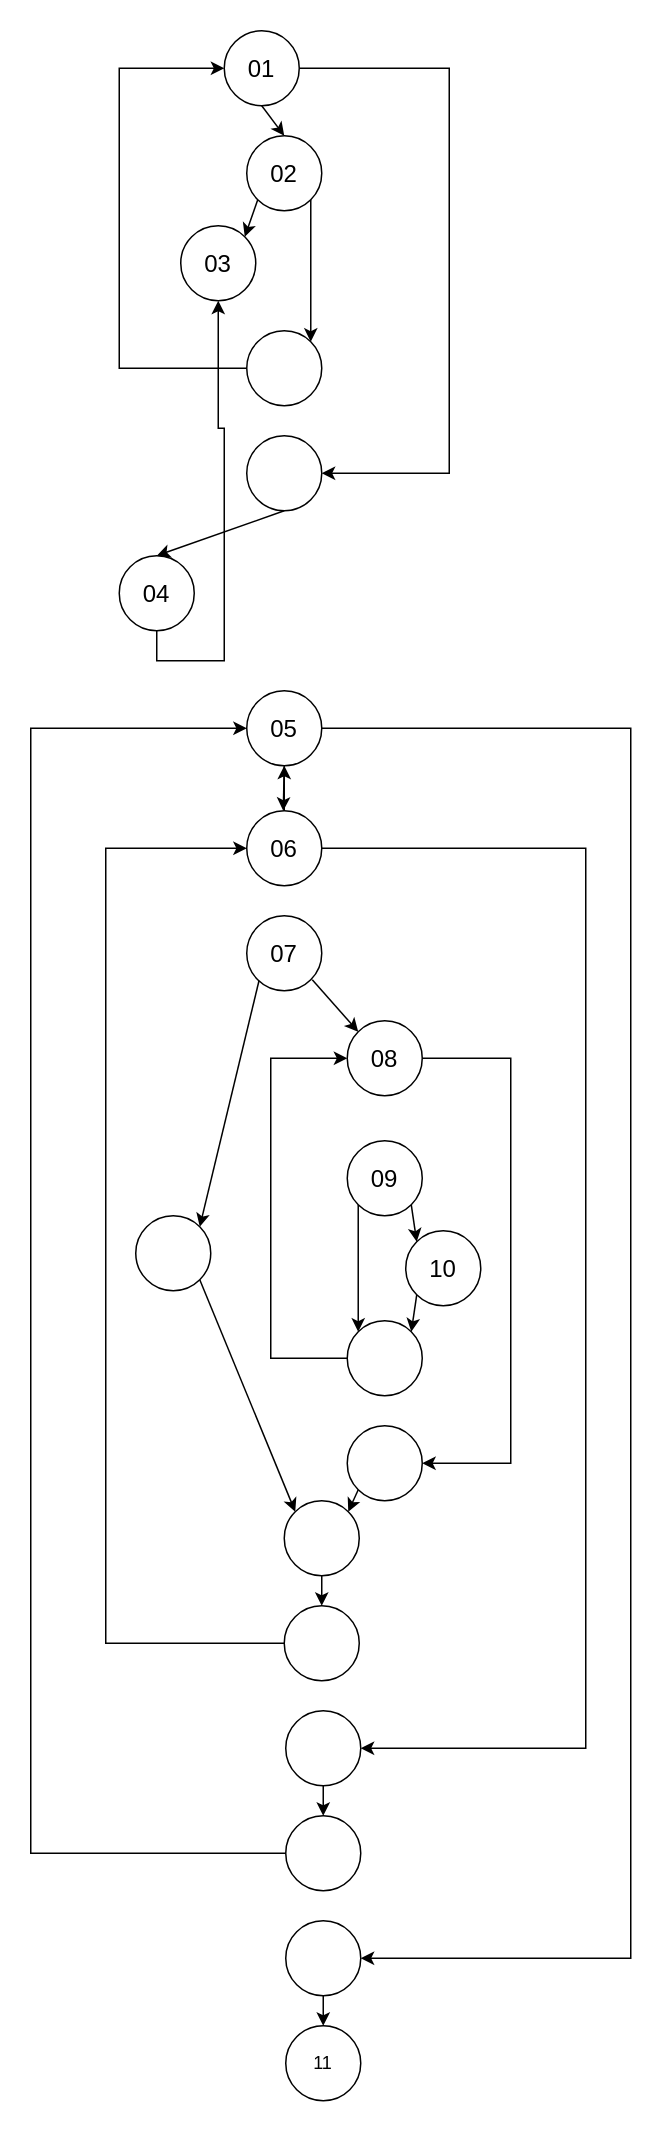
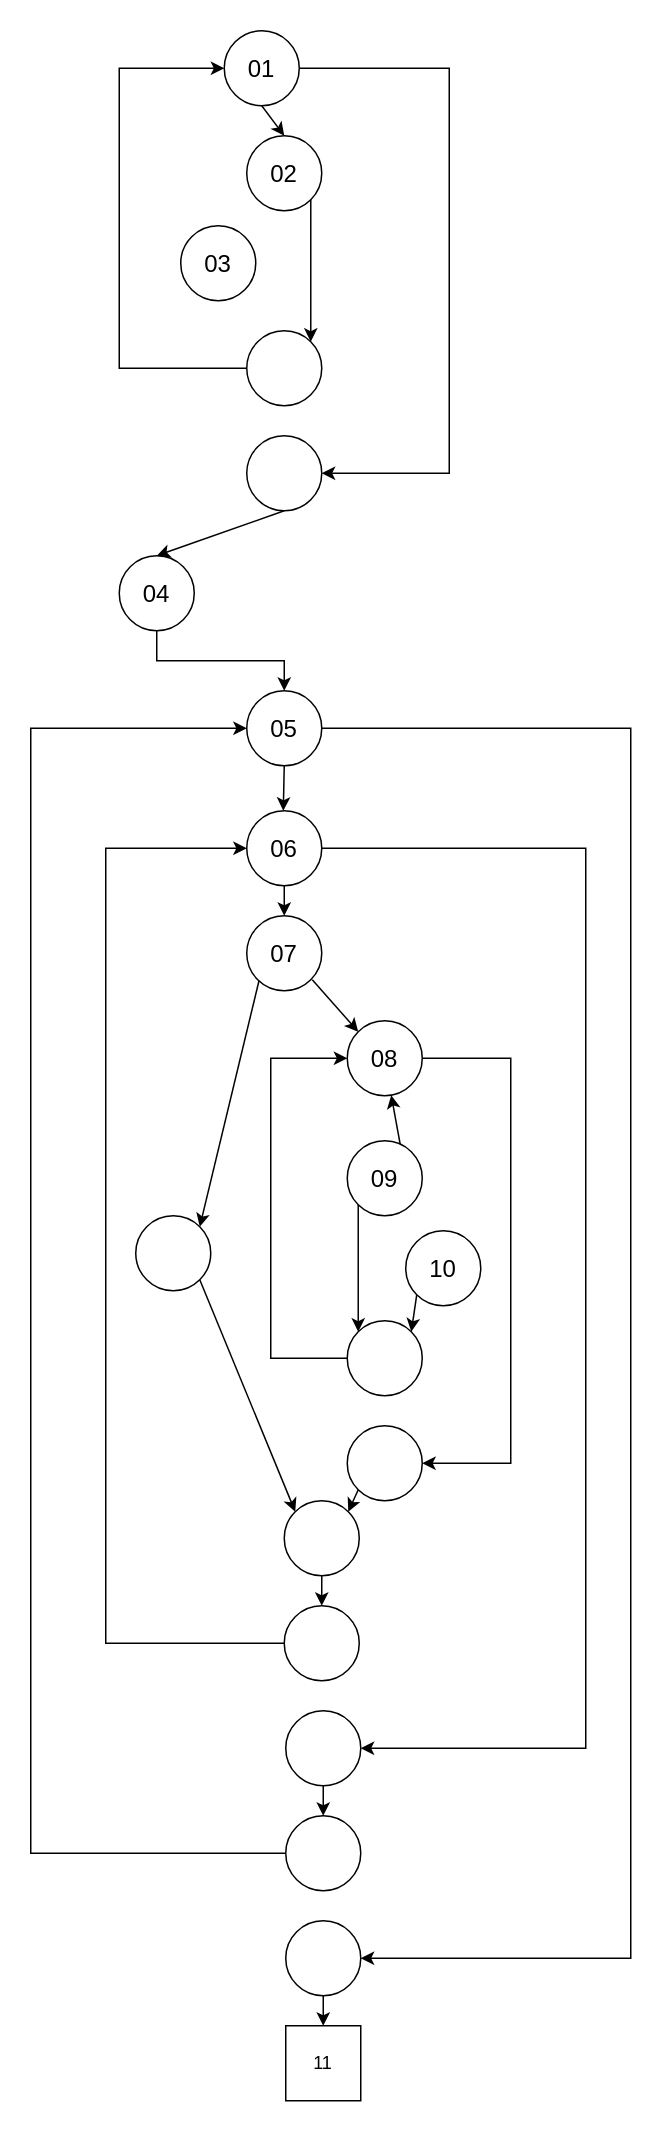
edge "02" -> "03": removed
edge "04" -> "03": now "04" -> "05"
edge "06" -> "05": now "06" -> "07"
edge "09" -> "10": now "09" -> "08"
node "11": shape ellipse -> rectangle
